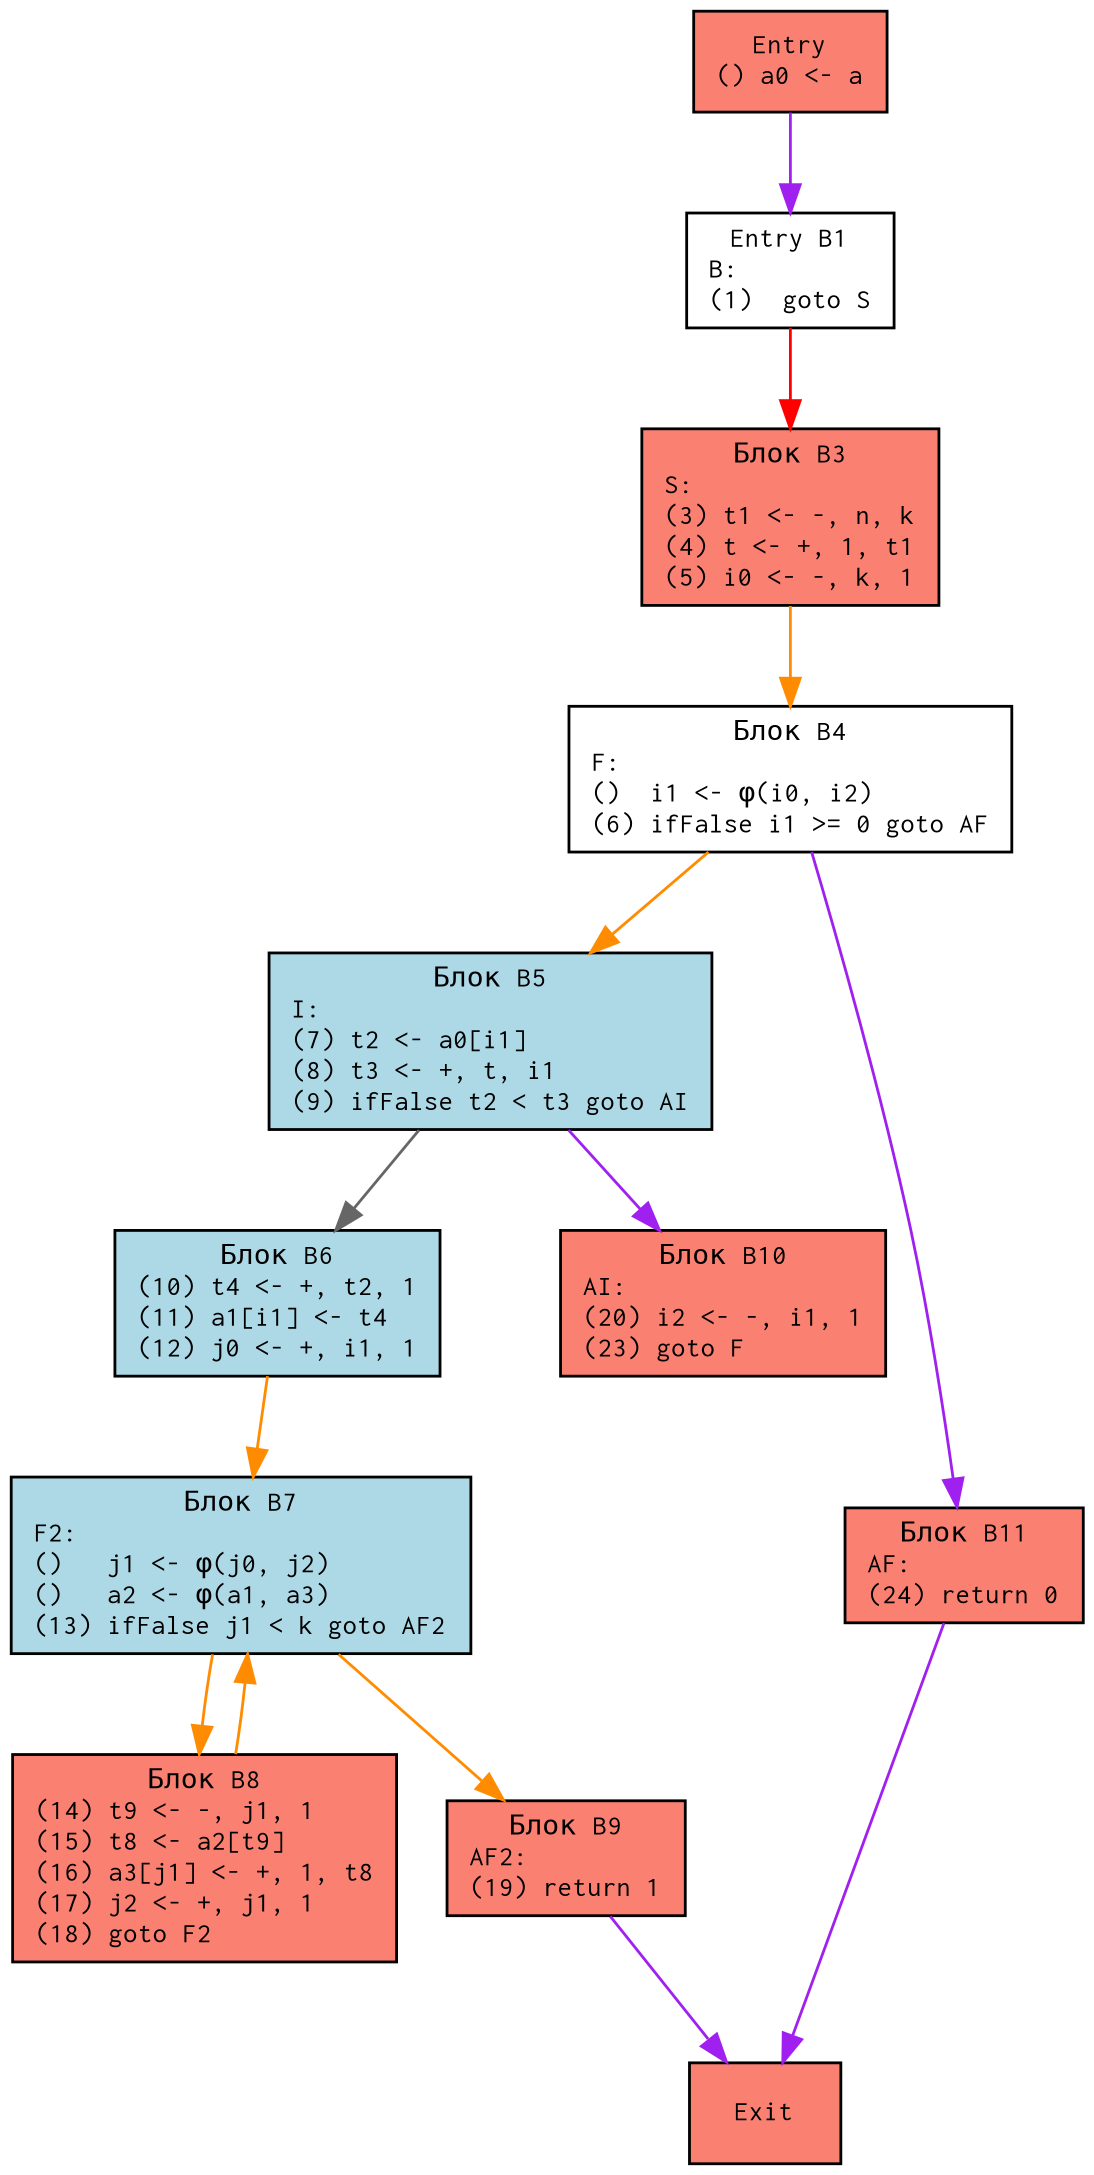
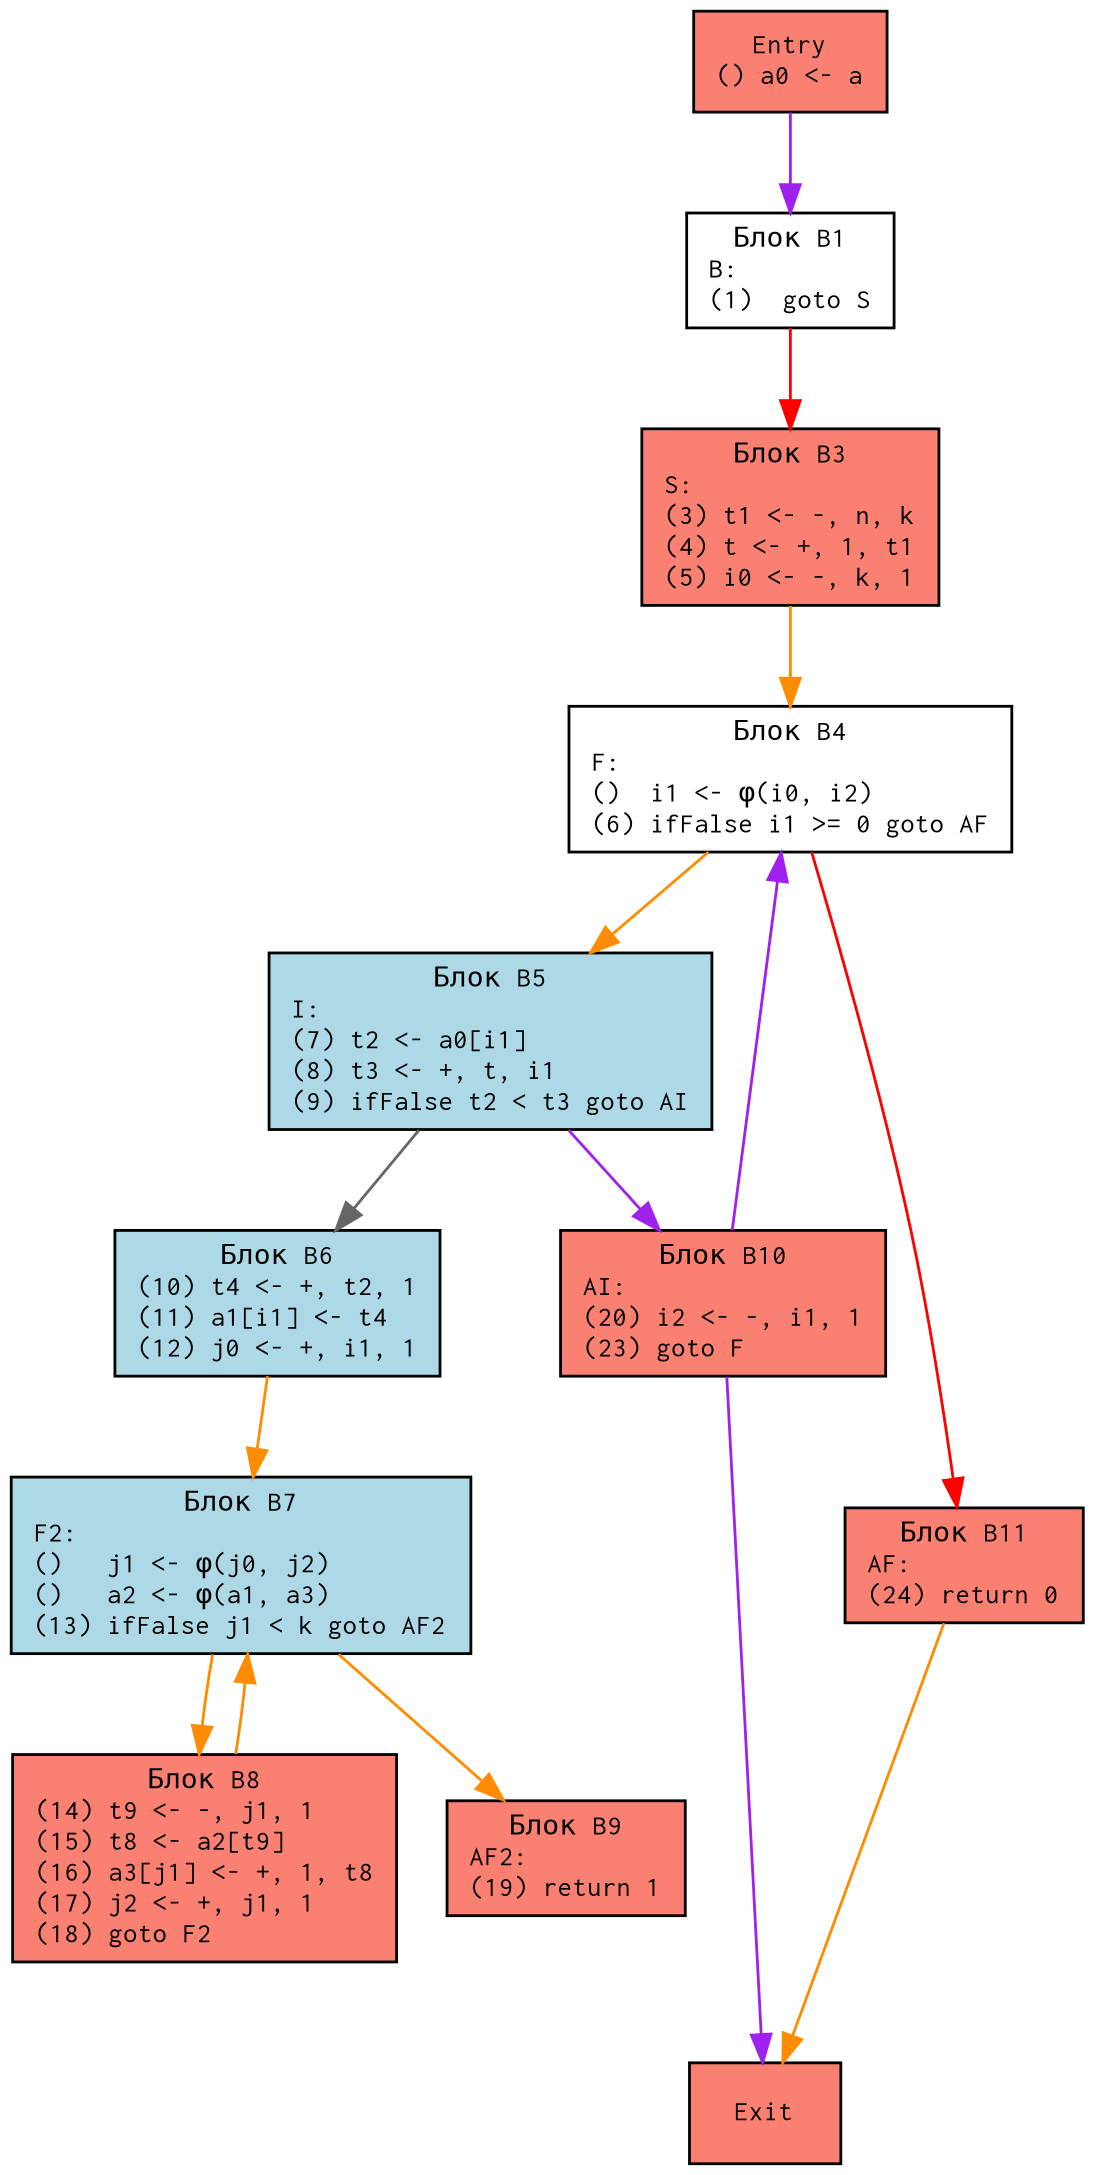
node "Entry B1 B: (1)  goto S": label "Entry B1 B: (1)  goto S" -> "Блок B1 B: (1)  goto S"
edge "Блок B10 AI: (20) i2 <- -, i1, 1 (23) goto F" -> "Блок B4 F: ()  i1 <- φ(i0, i2) (6) ifFalse i1 >= 0 goto AF": added
edge "Блок B4 F: ()  i1 <- φ(i0, i2) (6) ifFalse i1 >= 0 goto AF" -> "Блок B11 AF: (24) return 0": color purple -> red
edge "Блок B11 AF: (24) return 0" -> "Exit": color purple -> darkorange
edge "Блок B9 AF2: (19) return 1" -> "Exit": now "Блок B10 AI: (20) i2 <- -, i1, 1 (23) goto F" -> "Exit"
